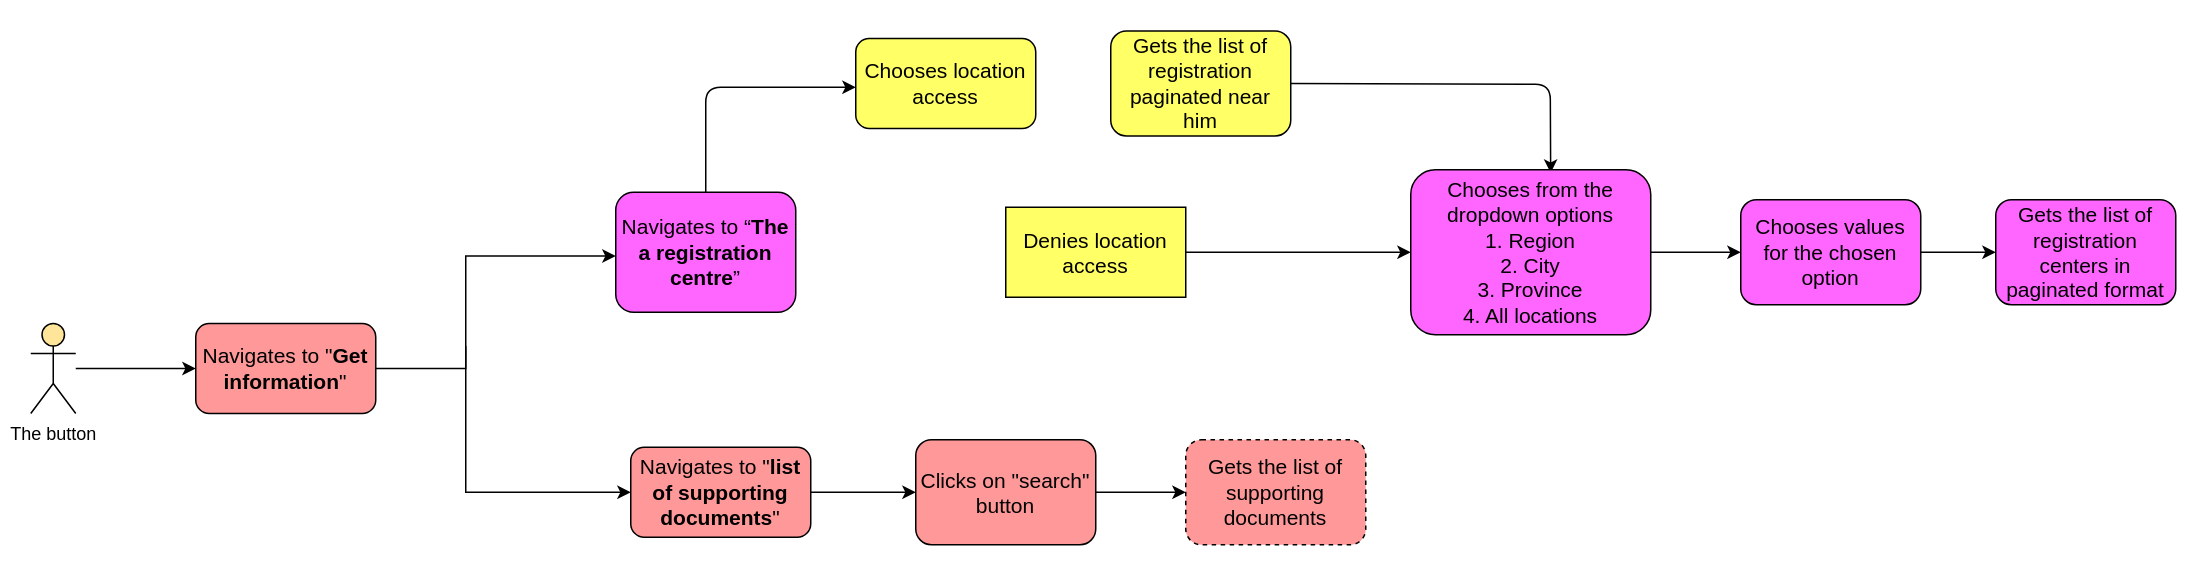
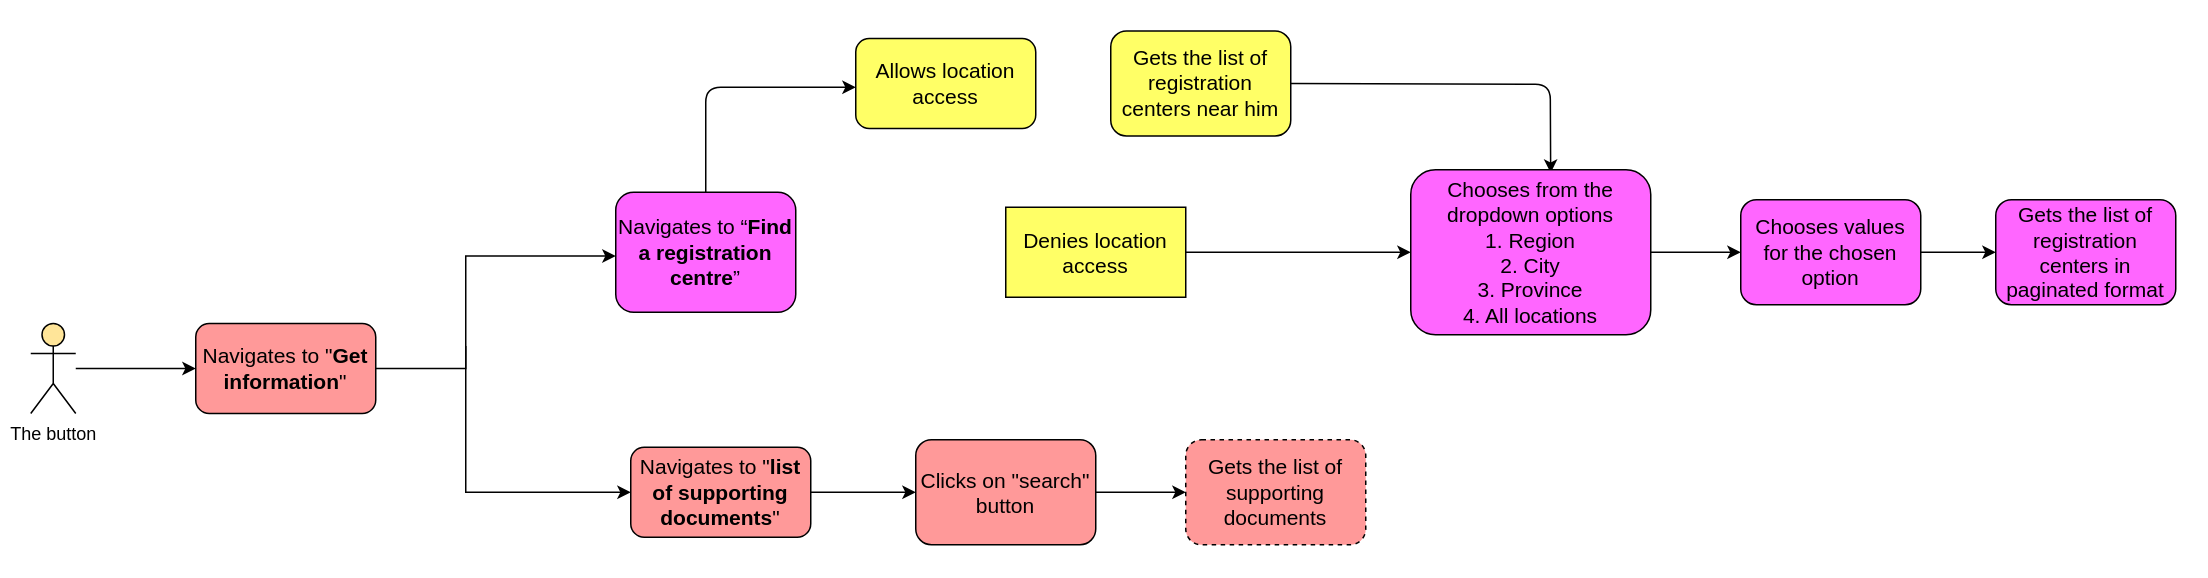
node "Chooses location access": label "Chooses location access" -> "Allows location access"
node "Gets the list of registration paginated near him": label "Gets the list of registration paginated near him" -> "Gets the list of registration centers near him"
node "Navigates to “The a registration centre”": label "Navigates to “The a registration centre”" -> "Navigates to “Find a registration centre”"
